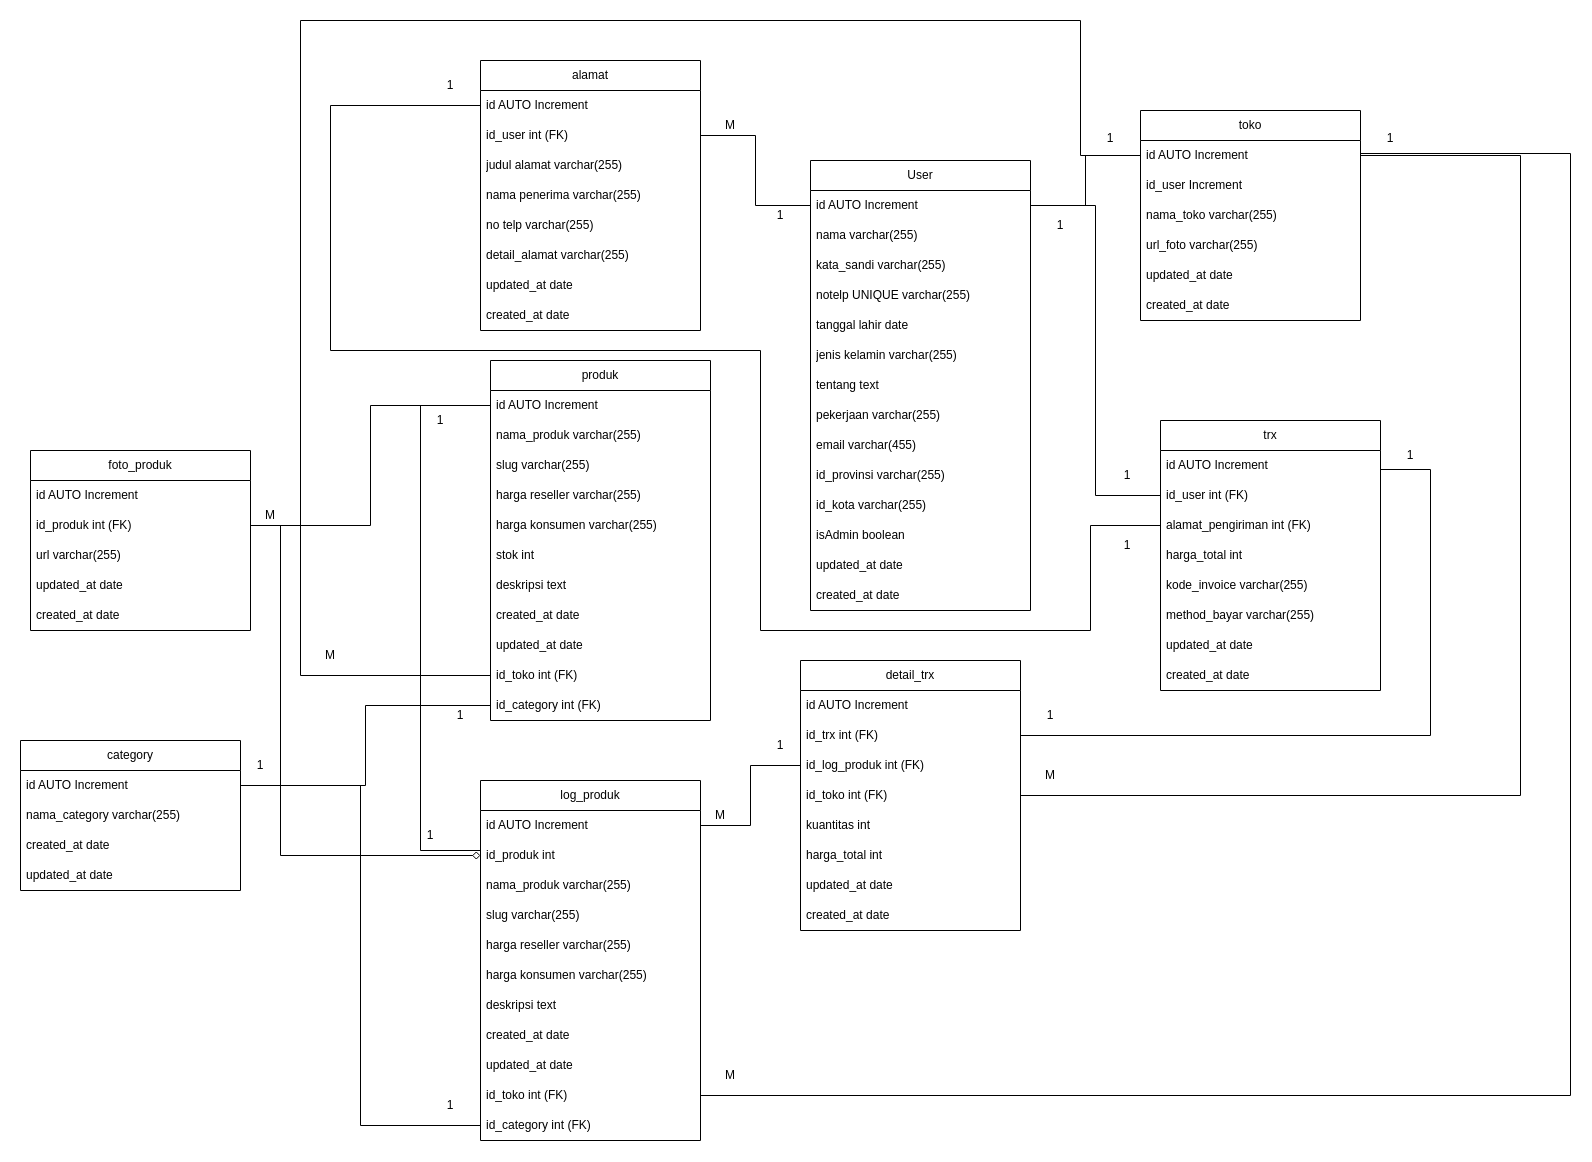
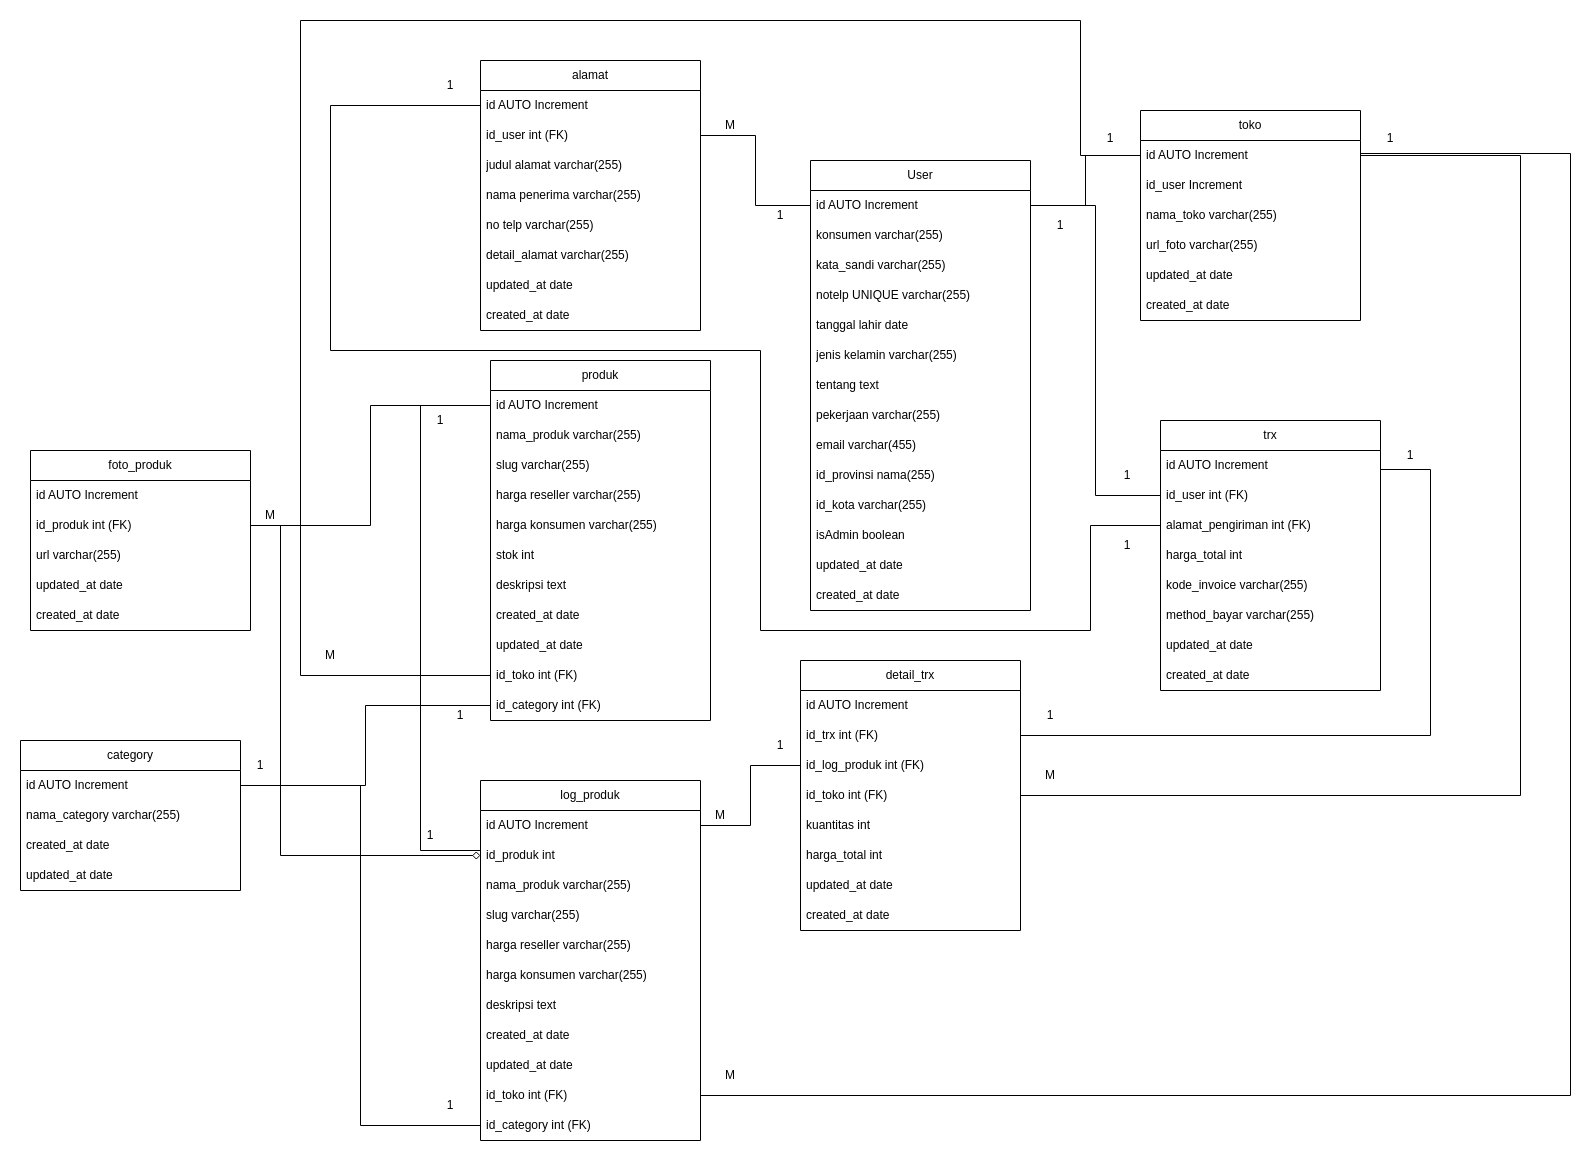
node "nama varchar(255)": label "nama varchar(255)" -> "konsumen varchar(255)"
node "id_provinsi varchar(255)": label "id_provinsi varchar(255)" -> "id_provinsi nama(255)"
